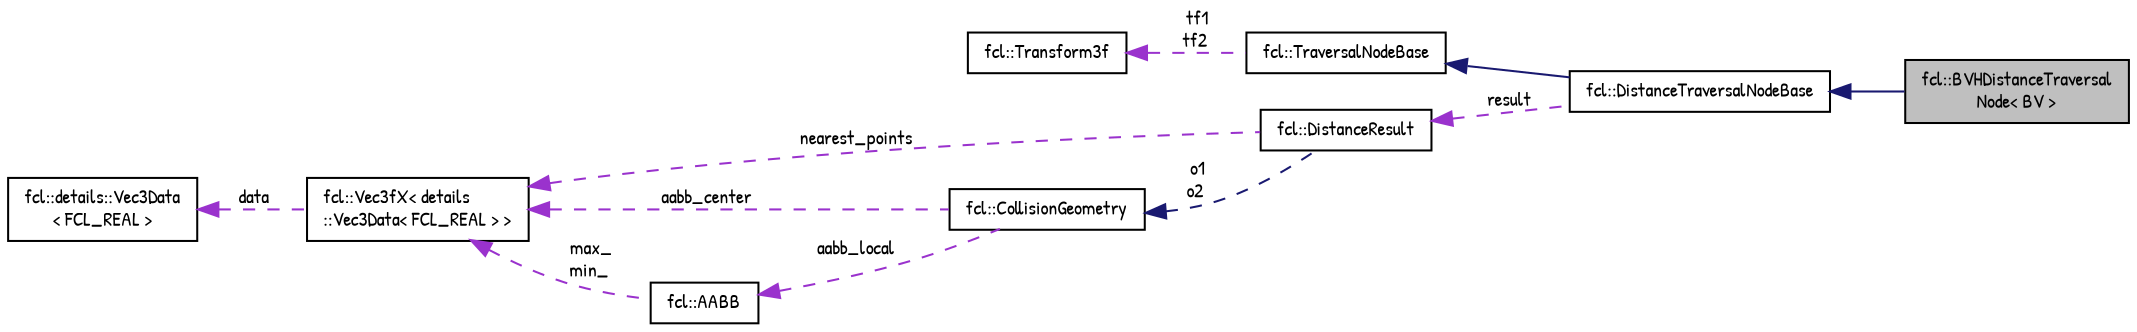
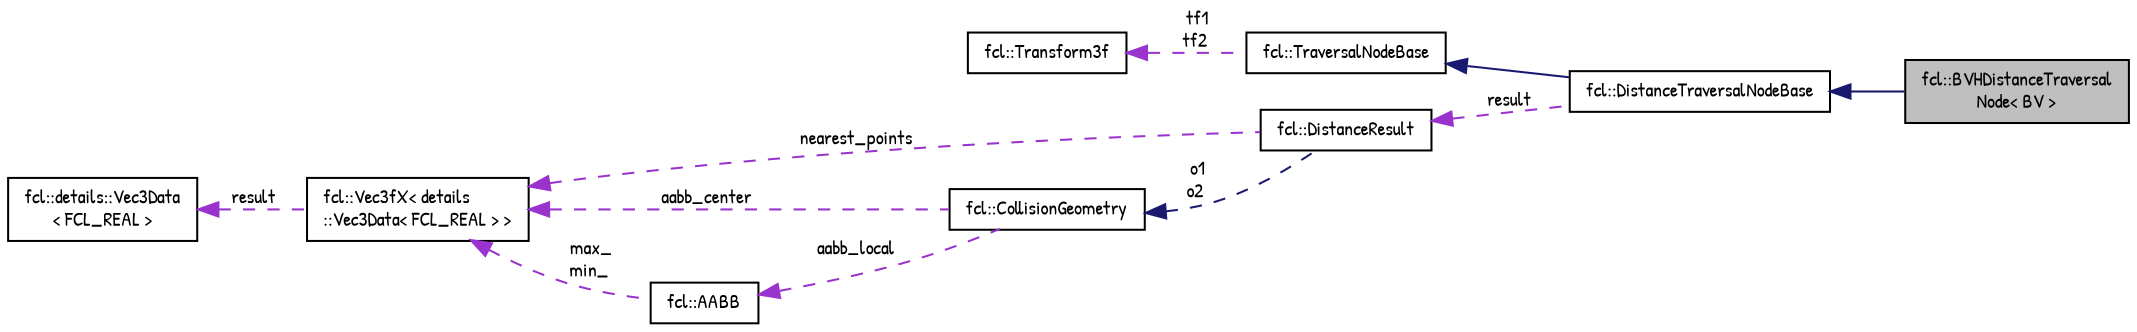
edge "fcl::Vec3fX< details ::Vec3Data< FCL_REAL > >" -> "fcl::details::Vec3Data < FCL_REAL >": label " data" -> " result"
